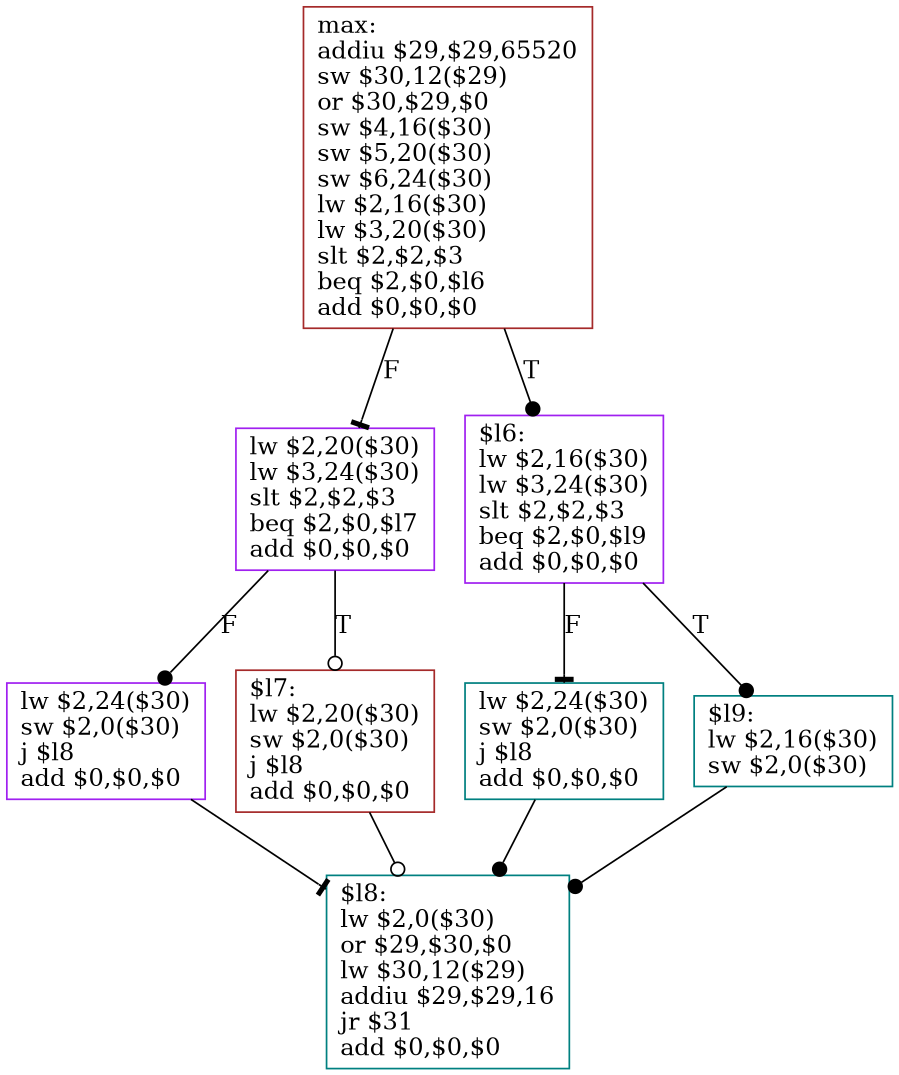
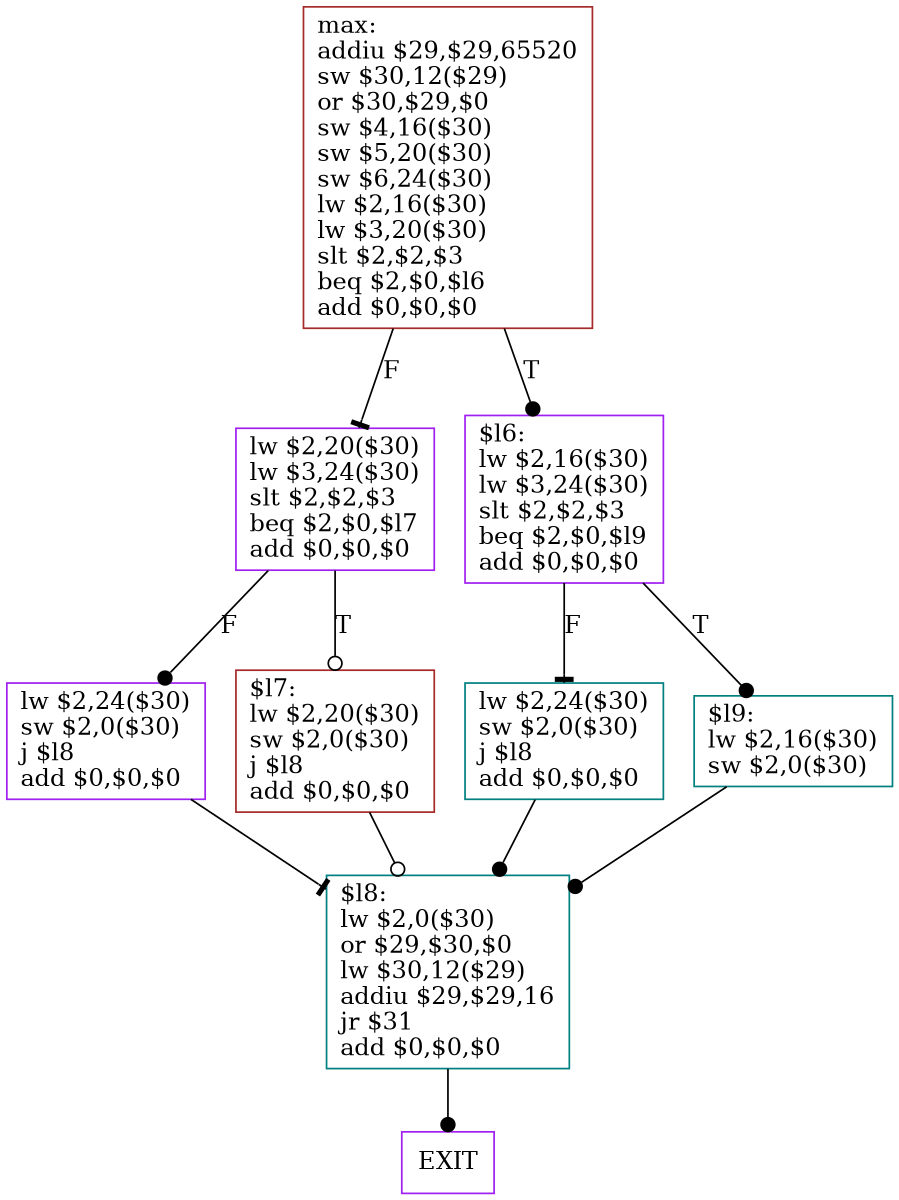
node "EXIT": added
